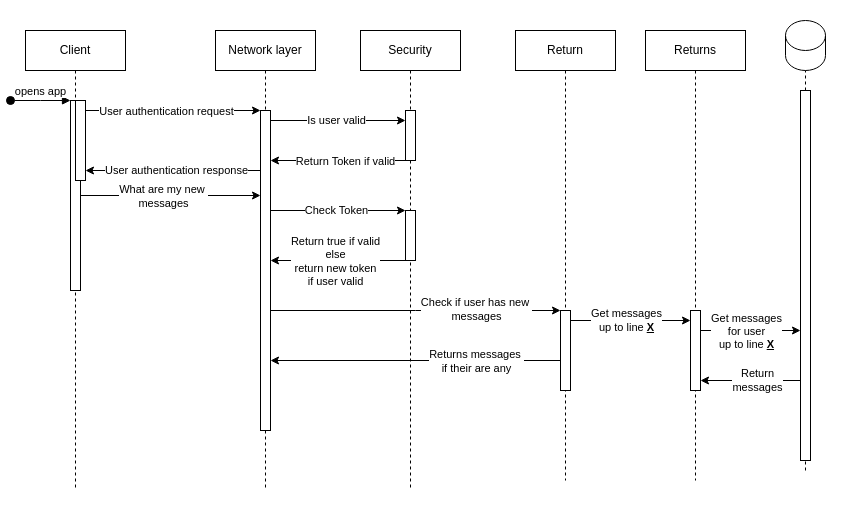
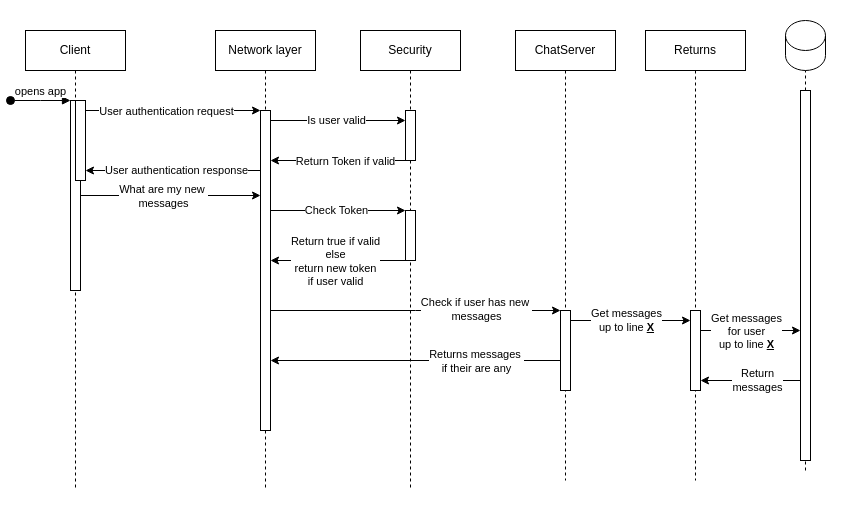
node "Return": label "Return" -> "ChatServer"
